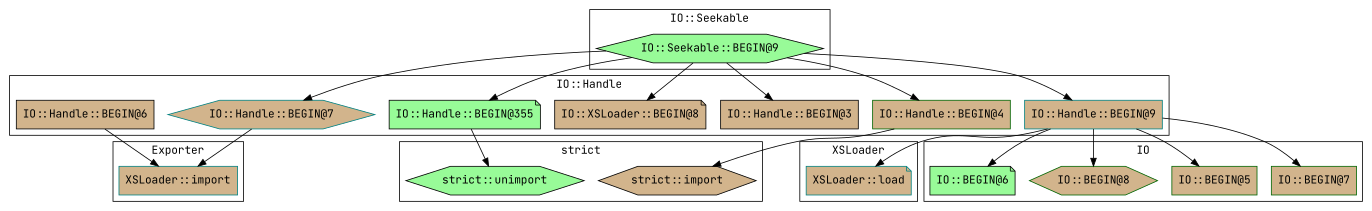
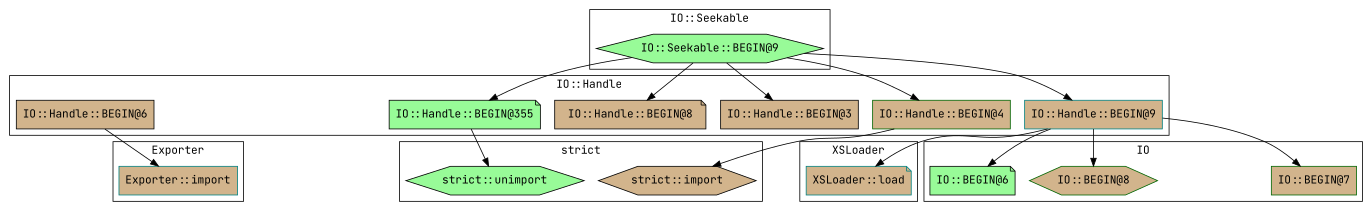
node "IO::Handle::BEGIN@7": removed
node "IO::XSLoader::BEGIN@8": label "IO::XSLoader::BEGIN@8" -> "IO::Handle::BEGIN@8"
node "XSLoader::import": label "XSLoader::import" -> "Exporter::import"
node "IO::BEGIN@5": removed
